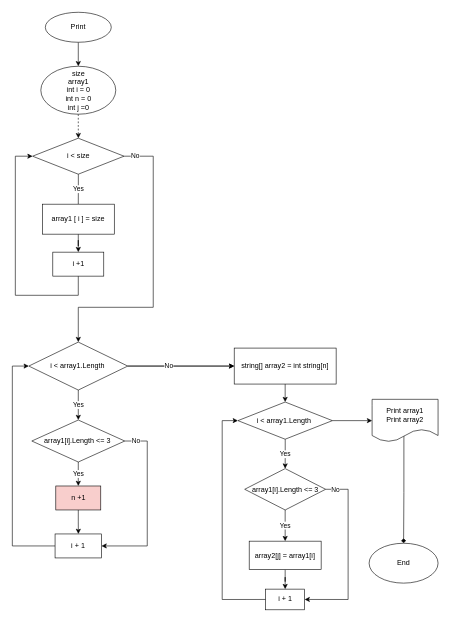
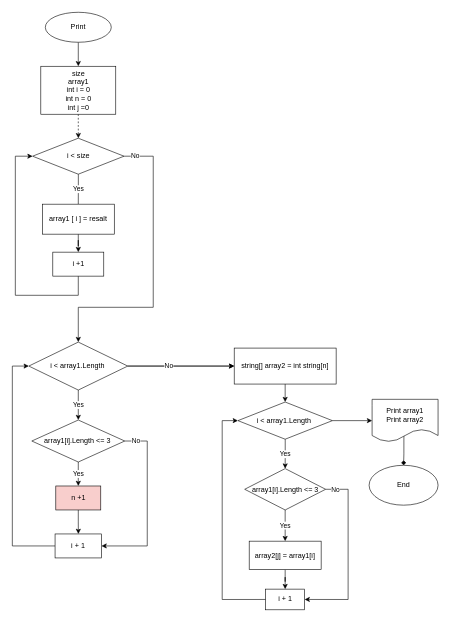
node "size array1 int i = 0 int n = 0 int j =0": shape ellipse -> rectangle
node "array1 [ i ] = size": label "array1 [ i ] = size" -> "array1 [ i ] = resalt"
node "End": moved (404, 564) -> (404, 486)
